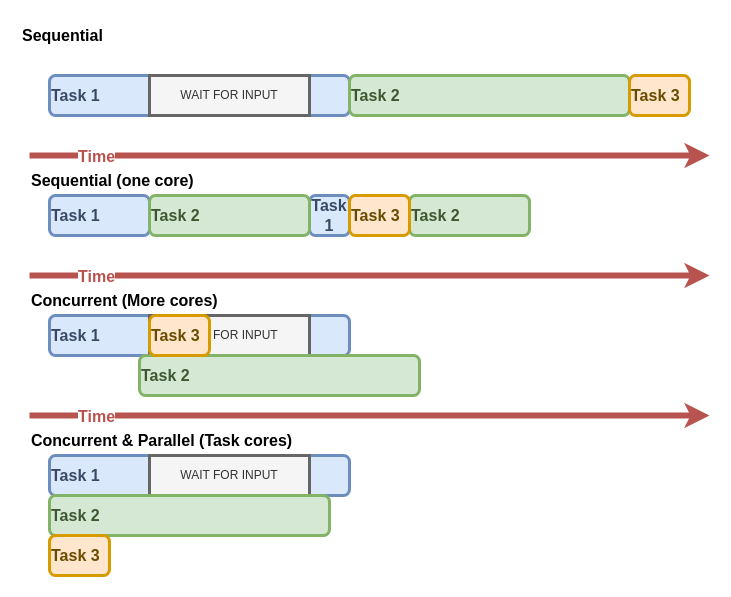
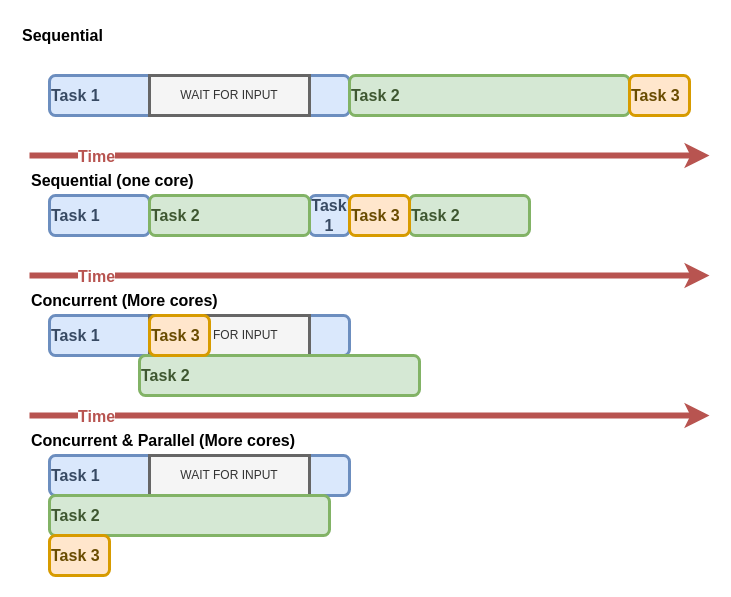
node "Concurrent & Parallel (Task cores)": label "Concurrent & Parallel (Task cores)" -> "Concurrent & Parallel (More cores)"
